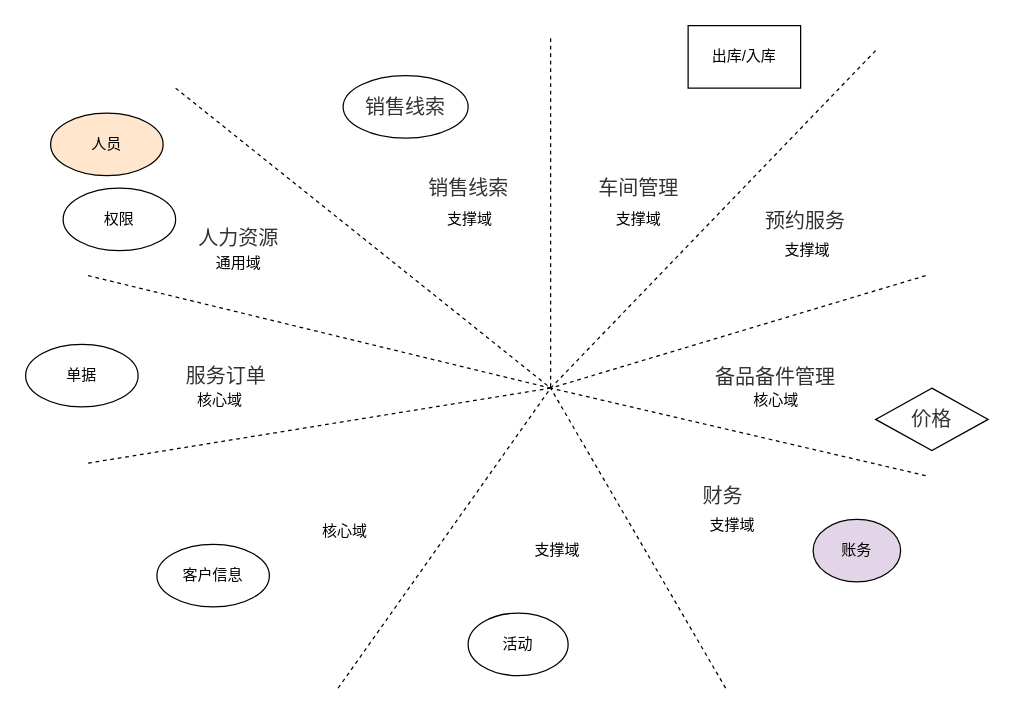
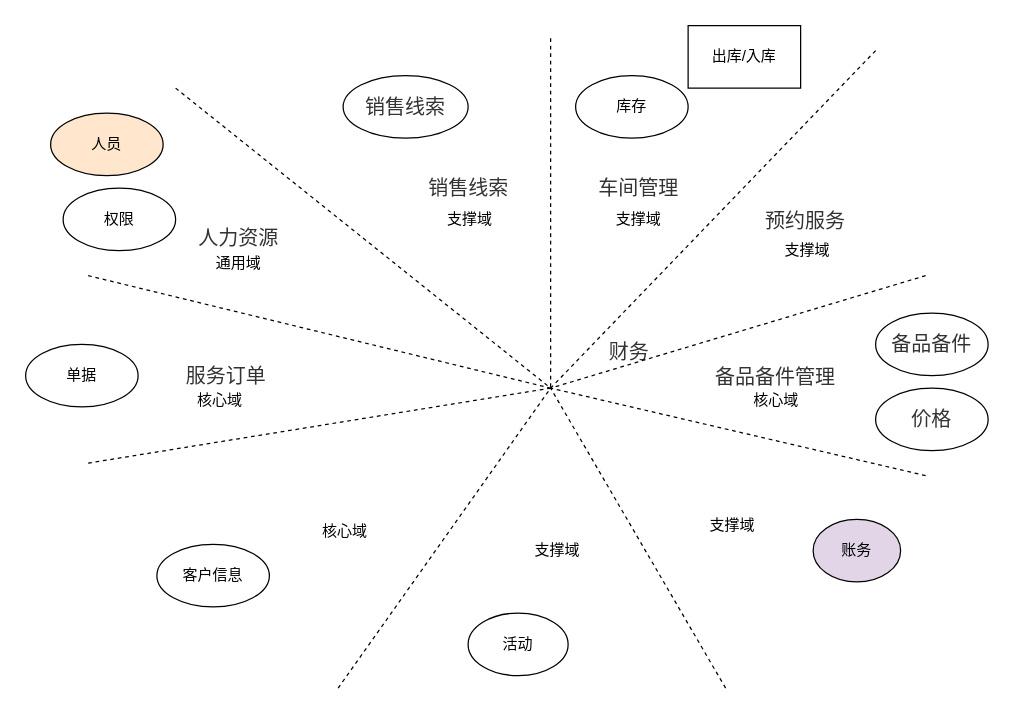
node "库存": added
node "备品备件": added
node "价格": shape diamond -> ellipse
node "财务": moved (738, 494) -> (644, 351)
